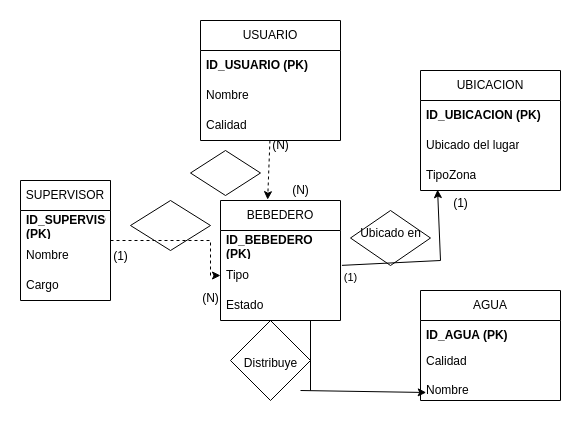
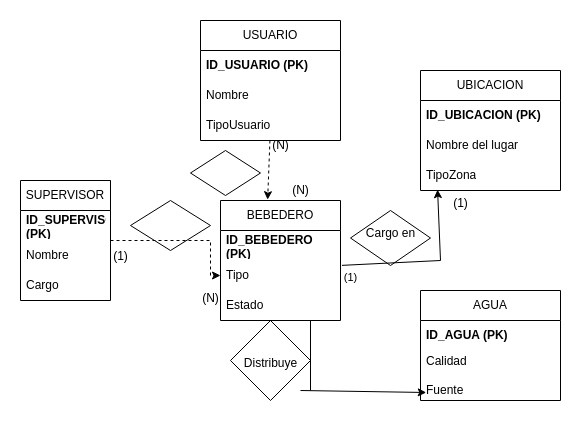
node "Calidad": label "Calidad" -> "TipoUsuario"
node "Ubicado del lugar": label "Ubicado del lugar" -> "Nombre del lugar"
node "Ubicado en": label "Ubicado en" -> "Cargo en"
node "Calidad Nombre": label "Calidad Nombre" -> "Calidad Fuente"
